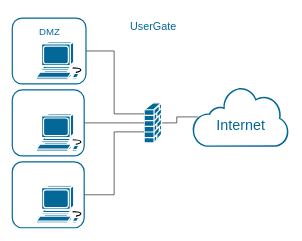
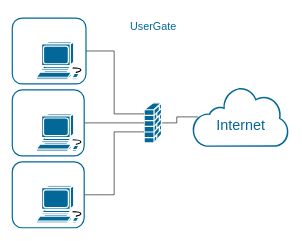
node "DMZ": removed
